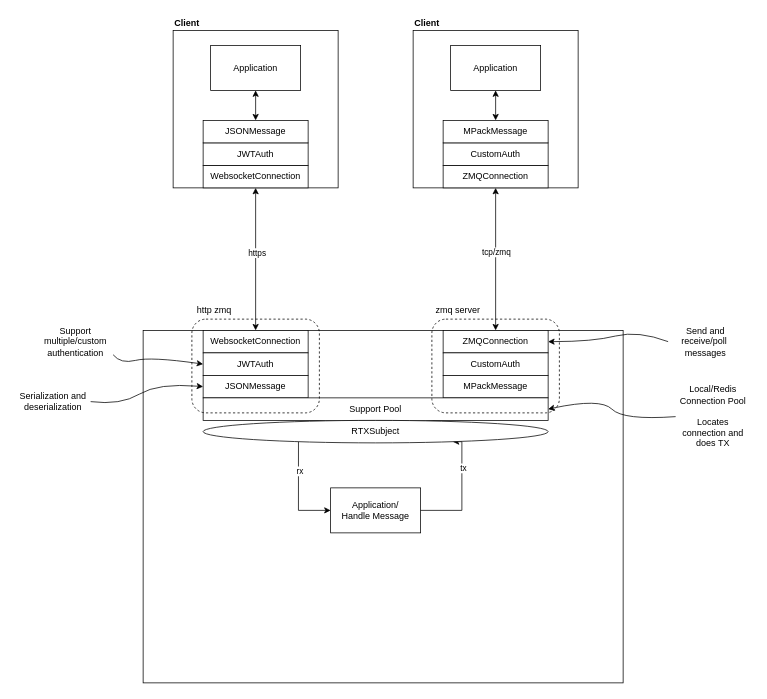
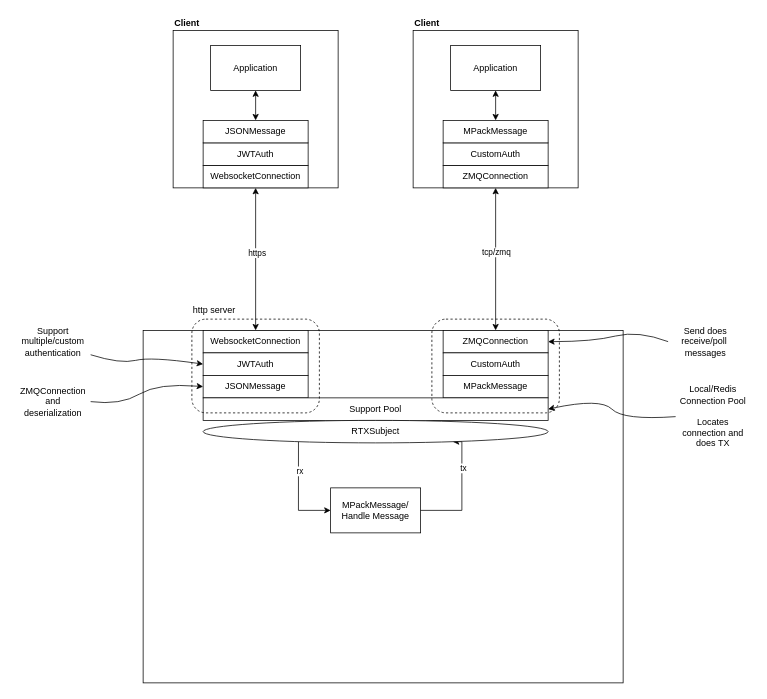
node "http zmq": label "http zmq" -> "http server"
node "zmq server": removed
node "Support multiple/custom authentication": moved (75, 342) -> (53, 342)
node "Send and receive/poll messages": label "Send and receive/poll messages" -> "Send does receive/poll messages"
node "Serialization and deserialization": label "Serialization and deserialization" -> "ZMQConnection and deserialization"
node "Application/ Handle Message": label "Application/ Handle Message" -> "MPackMessage/ Handle Message"
